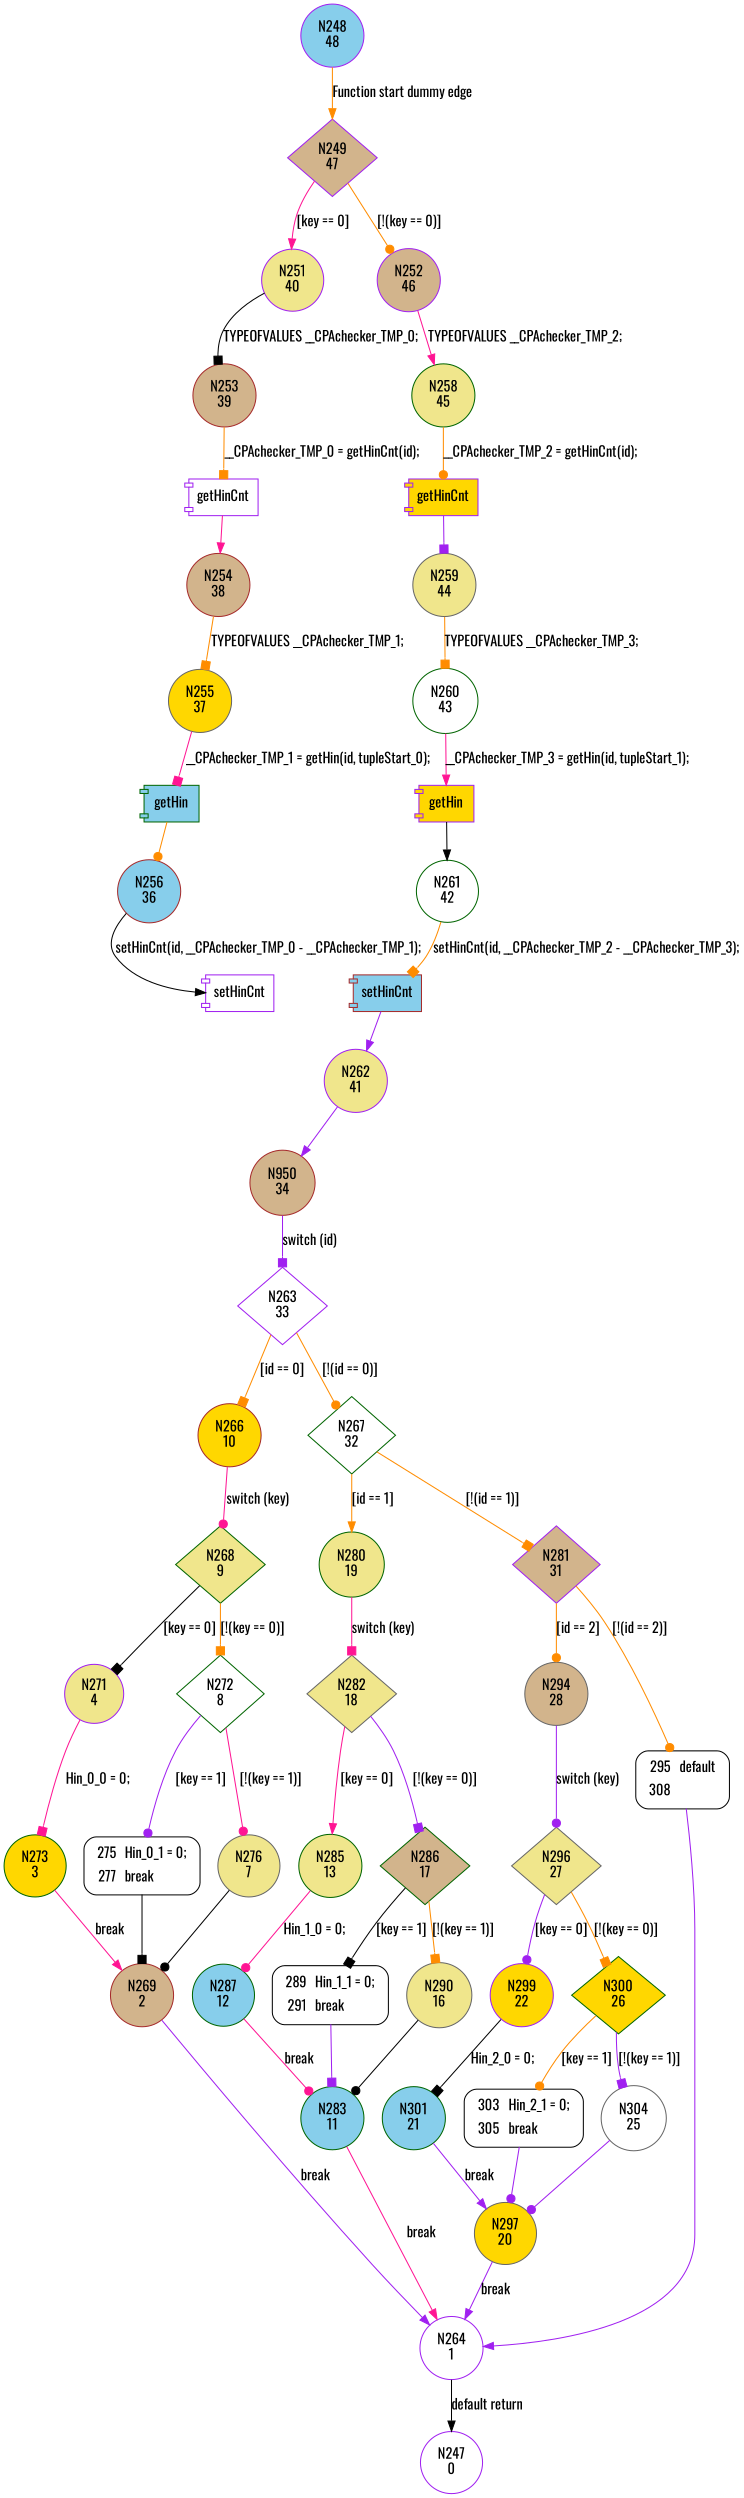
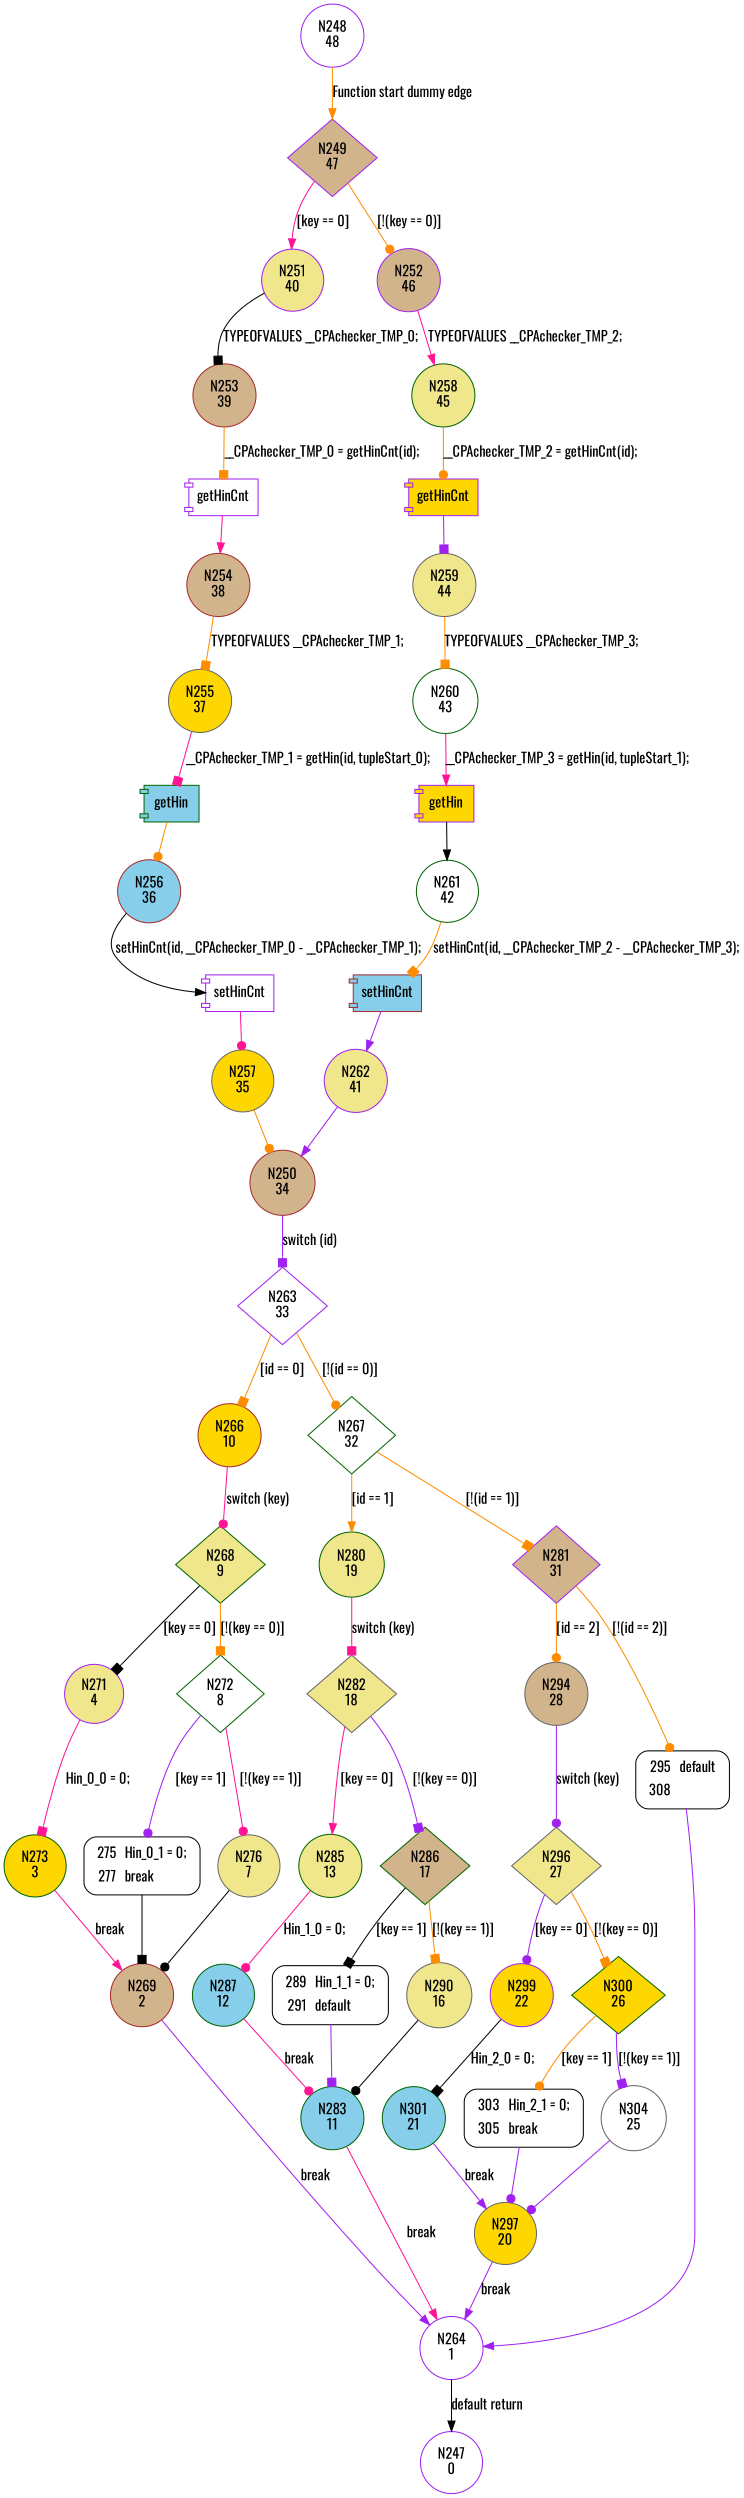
node "N248 48": fillcolor skyblue -> white
node "N257 35": added
node "N950 34": label "N950 34" -> "N250 34"
node "289": text "break" -> "default"
